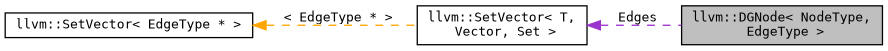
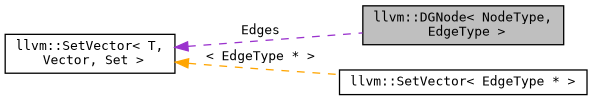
edge "llvm::SetVector< T, Vector, Set >" -> "llvm::SetVector< EdgeType * >": reversed
